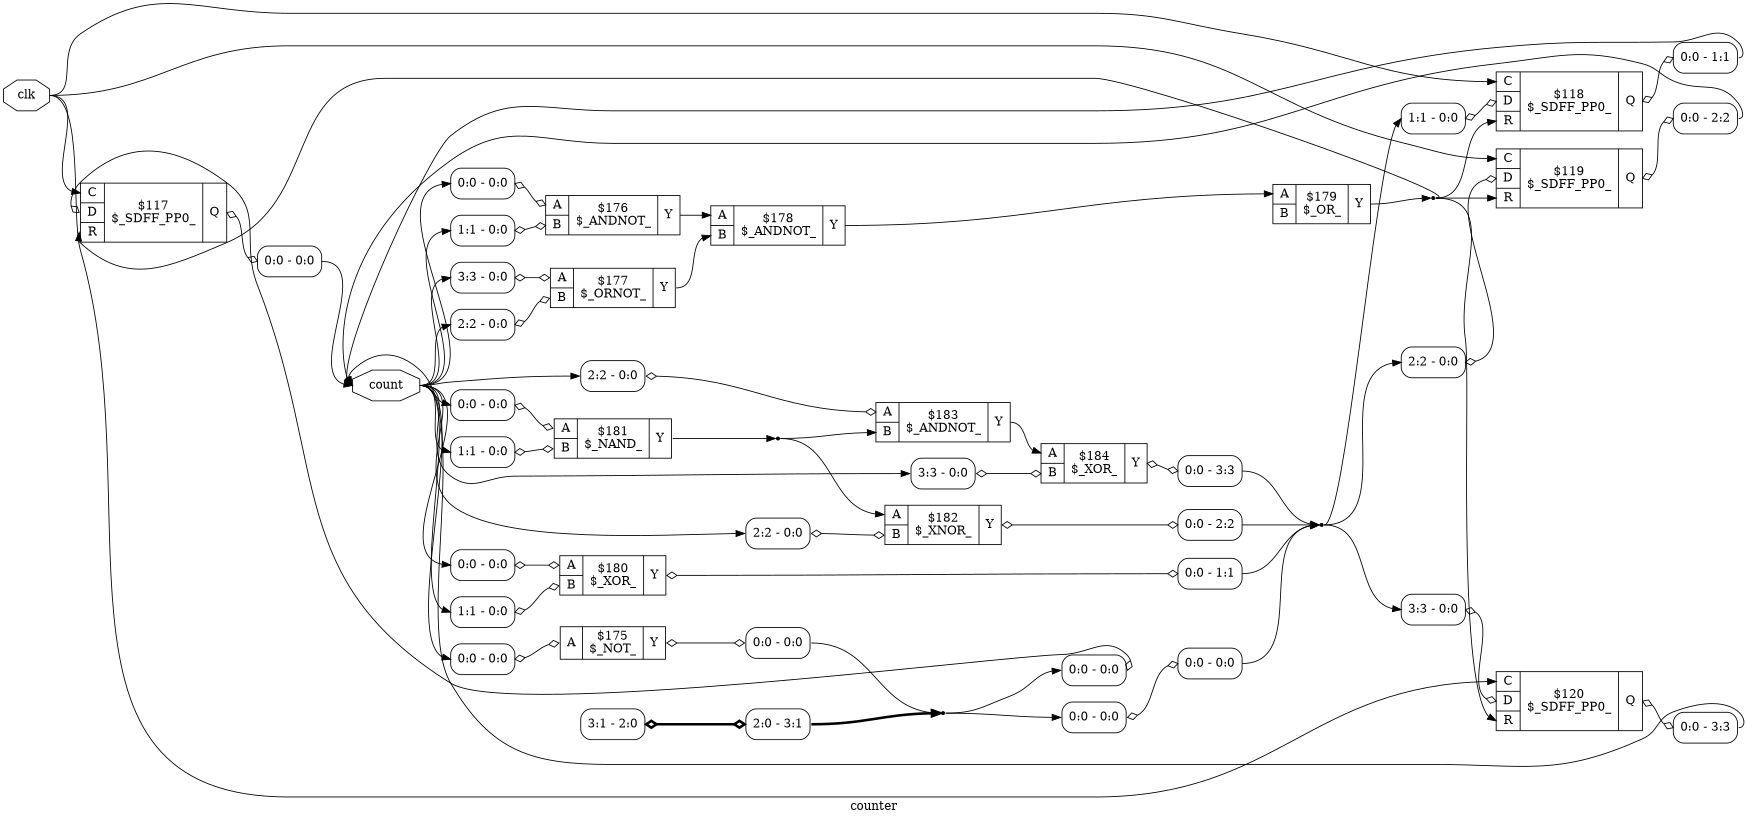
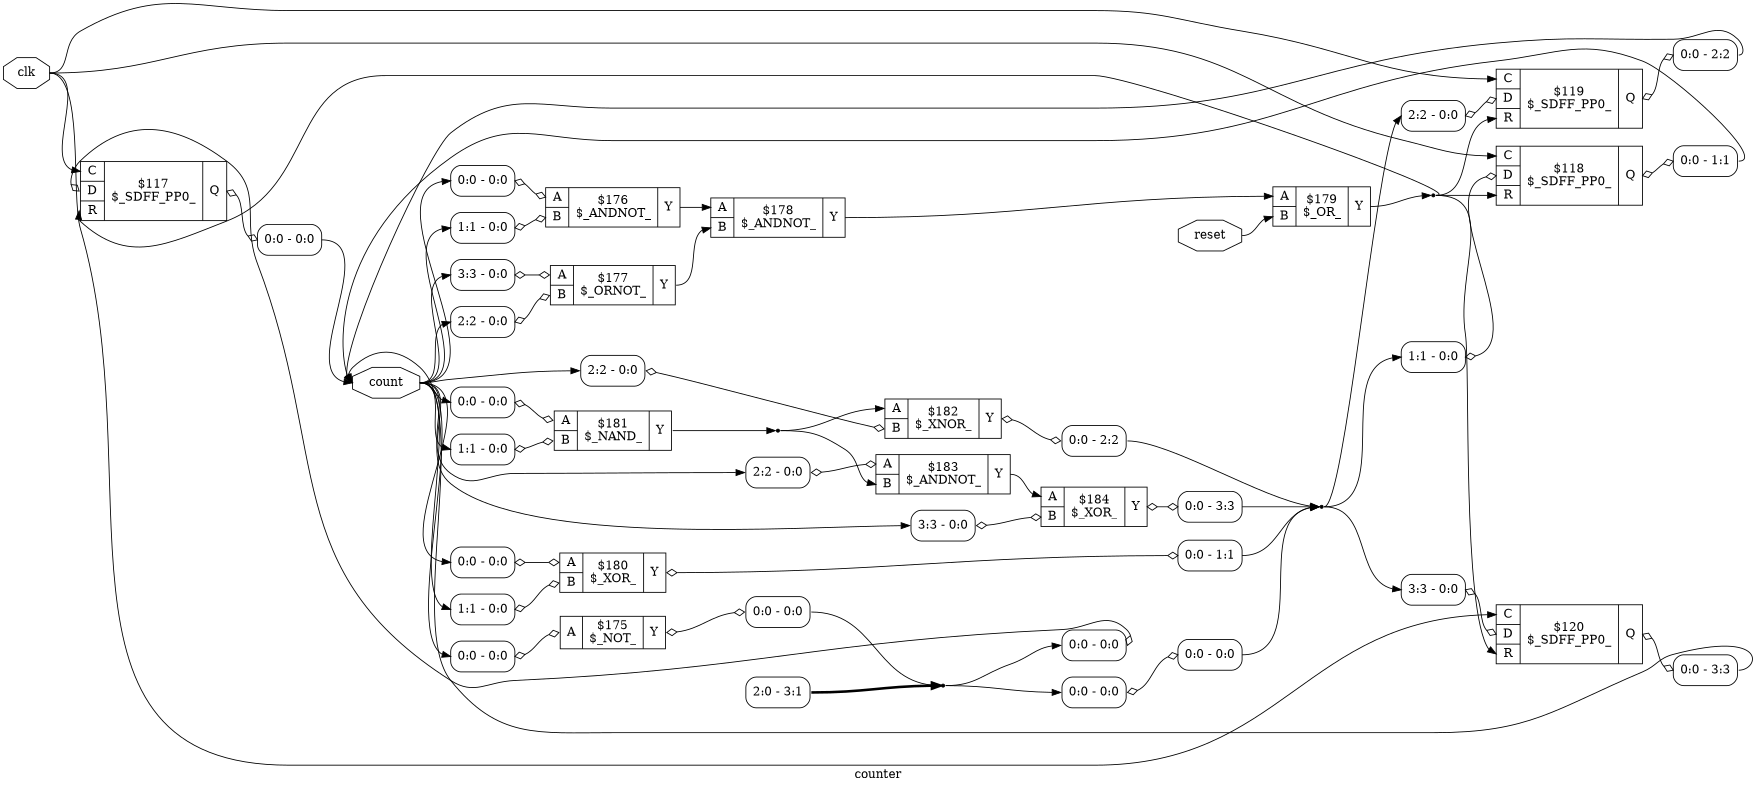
node "reset": added
node "3:1 - 2:0": removed
